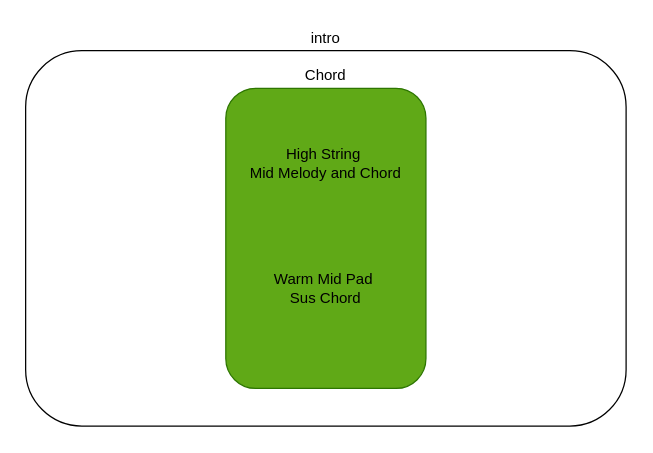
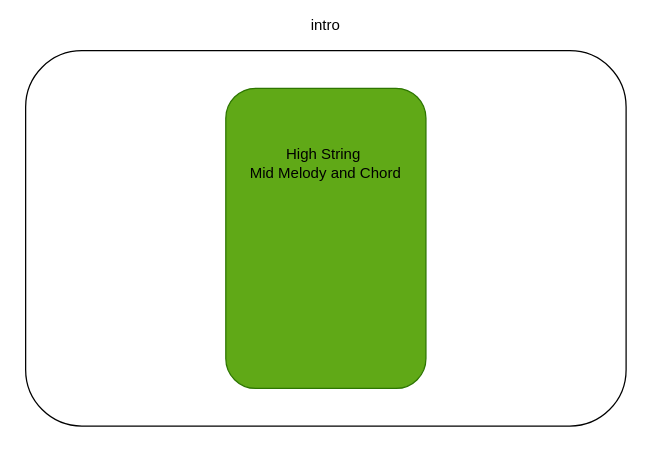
node "intro": moved (326, 38) -> (326, 26)
node "Chord": removed
node "Warm Mid Pad Sus Chord": removed
